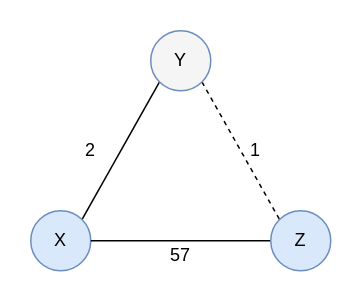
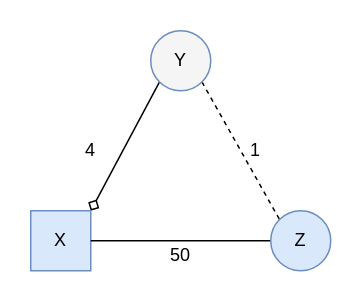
node "2": label "2" -> "4"
edge "Y" -- "X": arrowhead none -> diamond
node "X": shape ellipse -> rectangle
node "57": label "57" -> "50"
